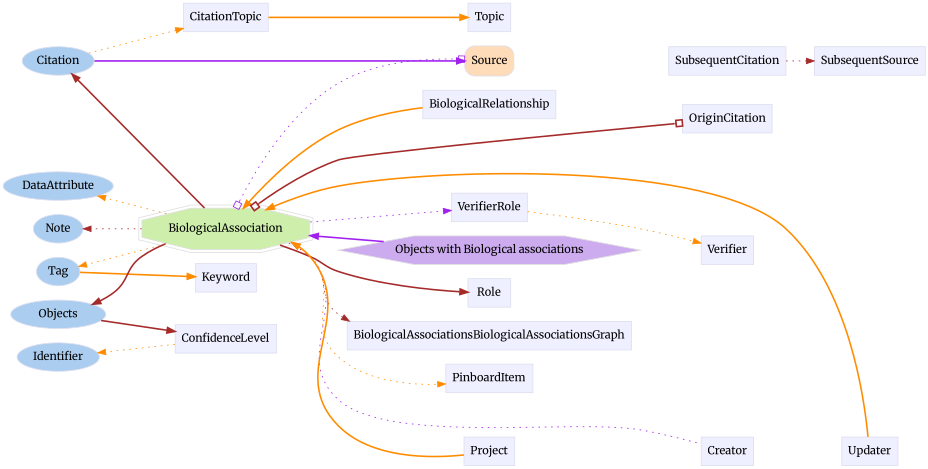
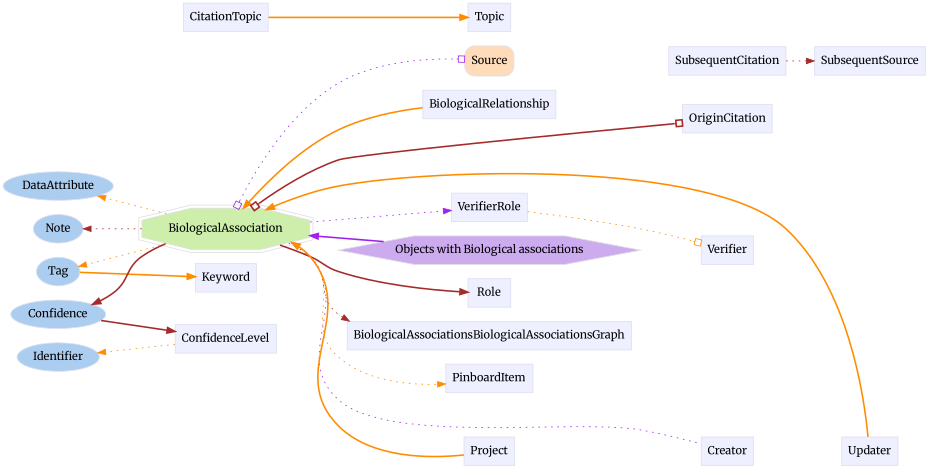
node "Citation": removed
edge "VerifierRole" -> "Verifier": arrowhead normal -> obox
node "Objects": label "Objects" -> "Confidence"
